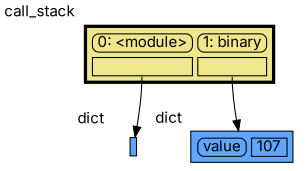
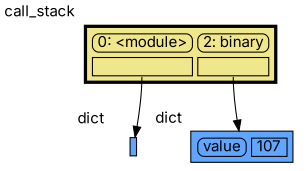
node "0: <module>": text "1: binary" -> "2: binary"
